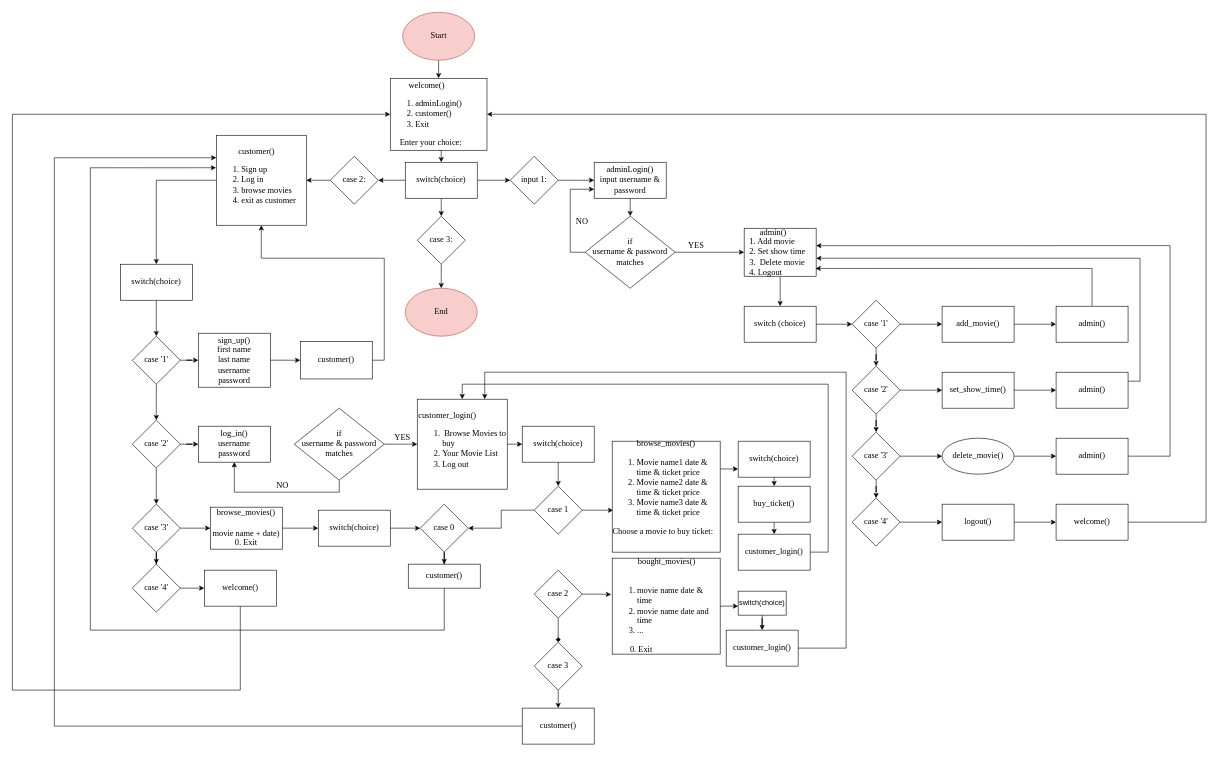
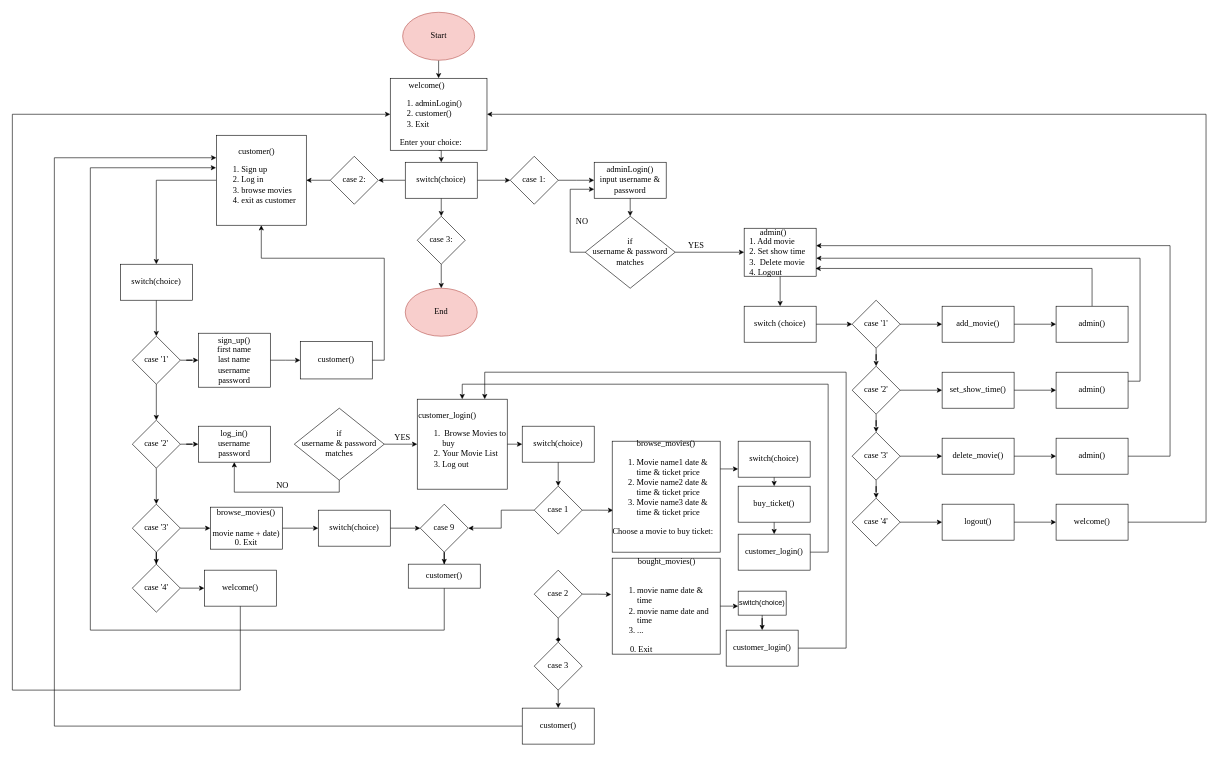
node "input 1:": label "input 1:" -> "case 1:"
node "delete_movie()": shape ellipse -> rectangle
node "case 0": label "case 0" -> "case 9"
